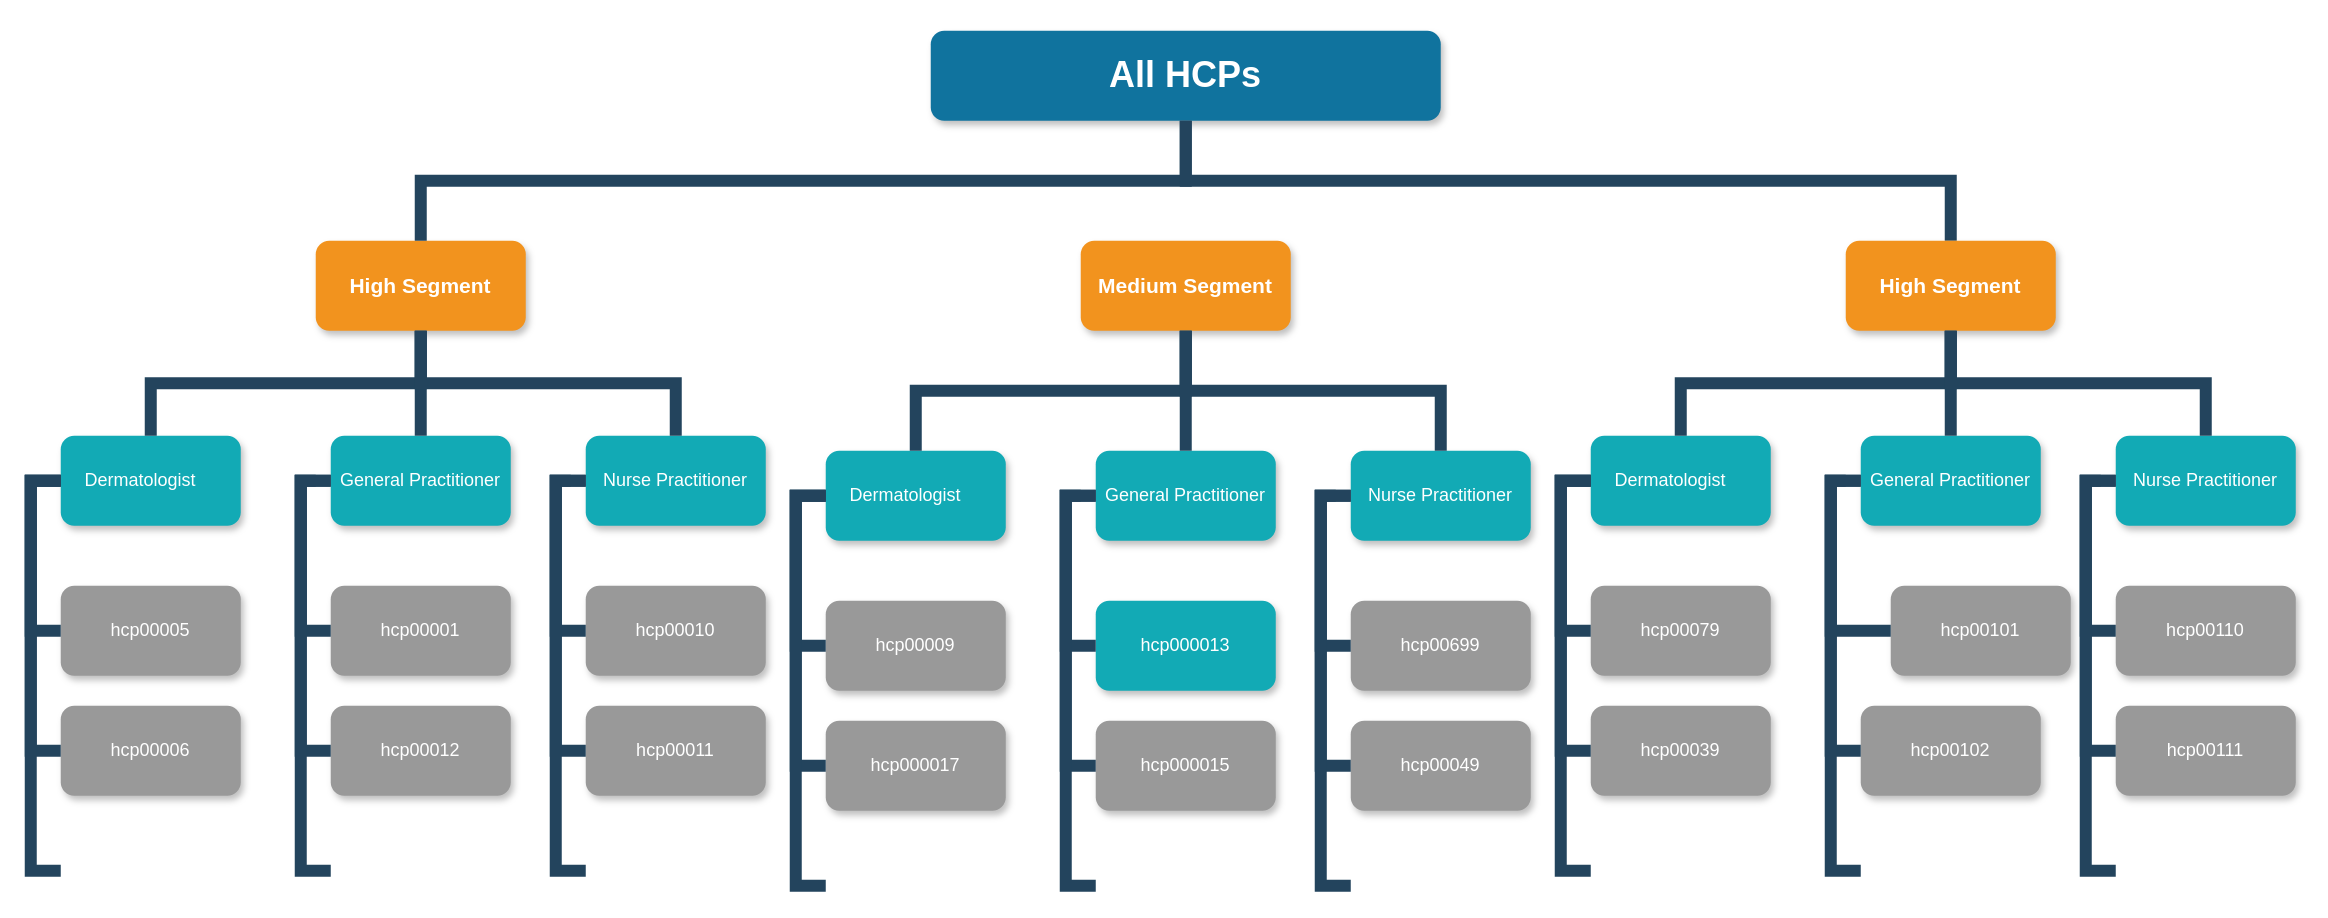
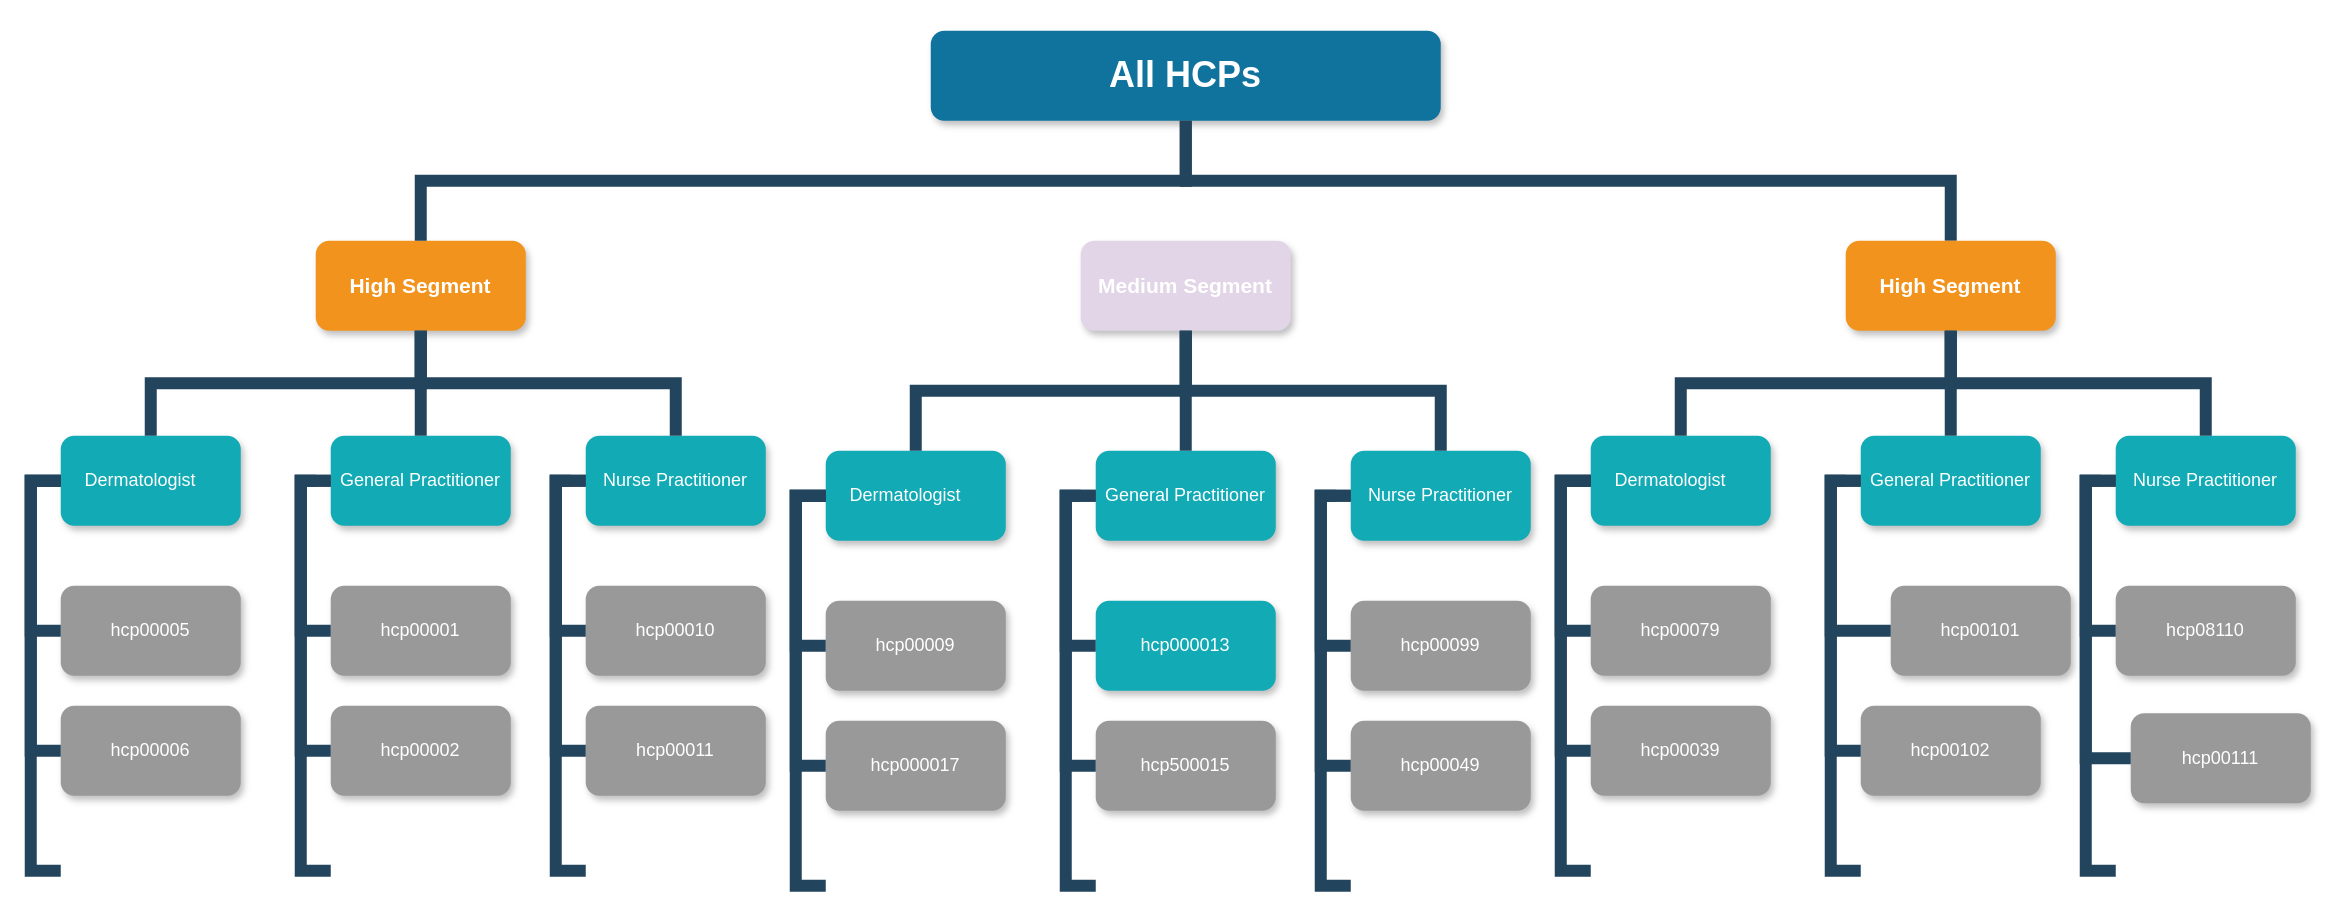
node "Medium Segment": fillcolor #f2931e -> #e1d5e7
node "hcp00110": label "hcp00110" -> "hcp08110"
node "hcp00699": label "hcp00699" -> "hcp00099"
node "hcp00012": label "hcp00012" -> "hcp00002"
node "hcp00111": moved (2206, 751) -> (2221, 758)
node "hcp000015": label "hcp000015" -> "hcp500015"
